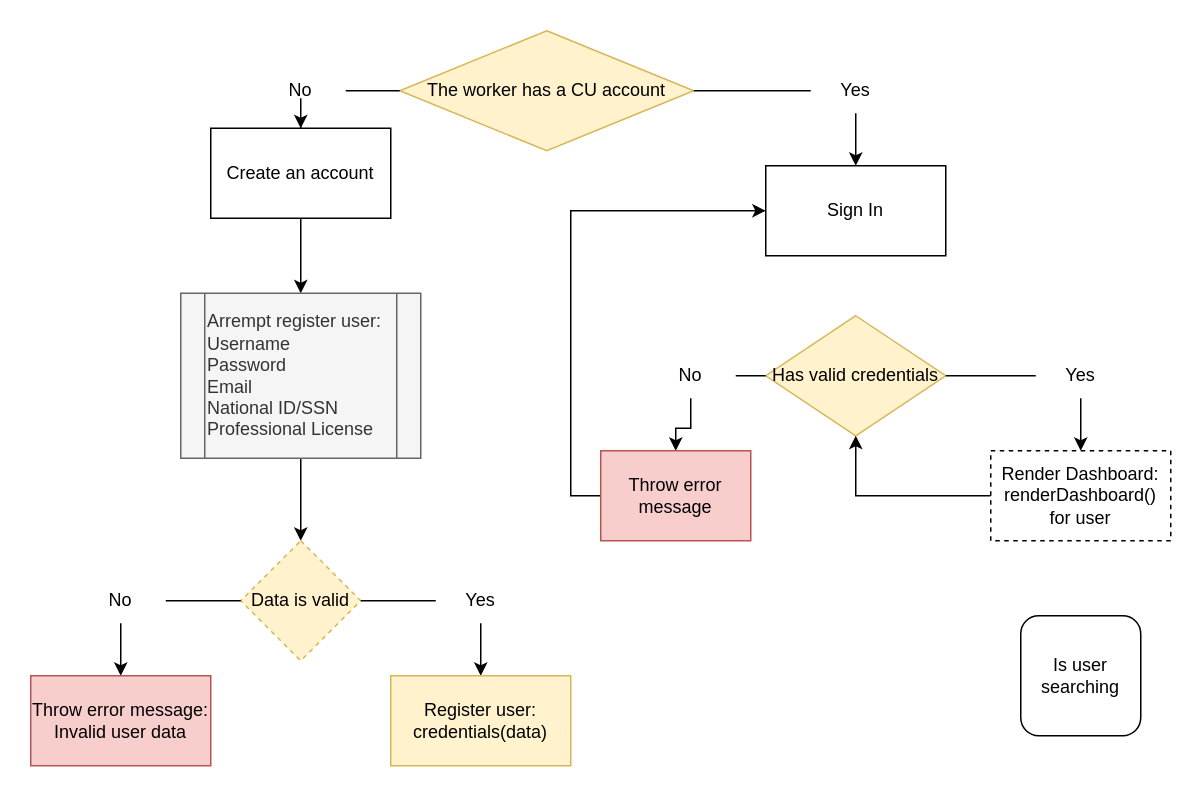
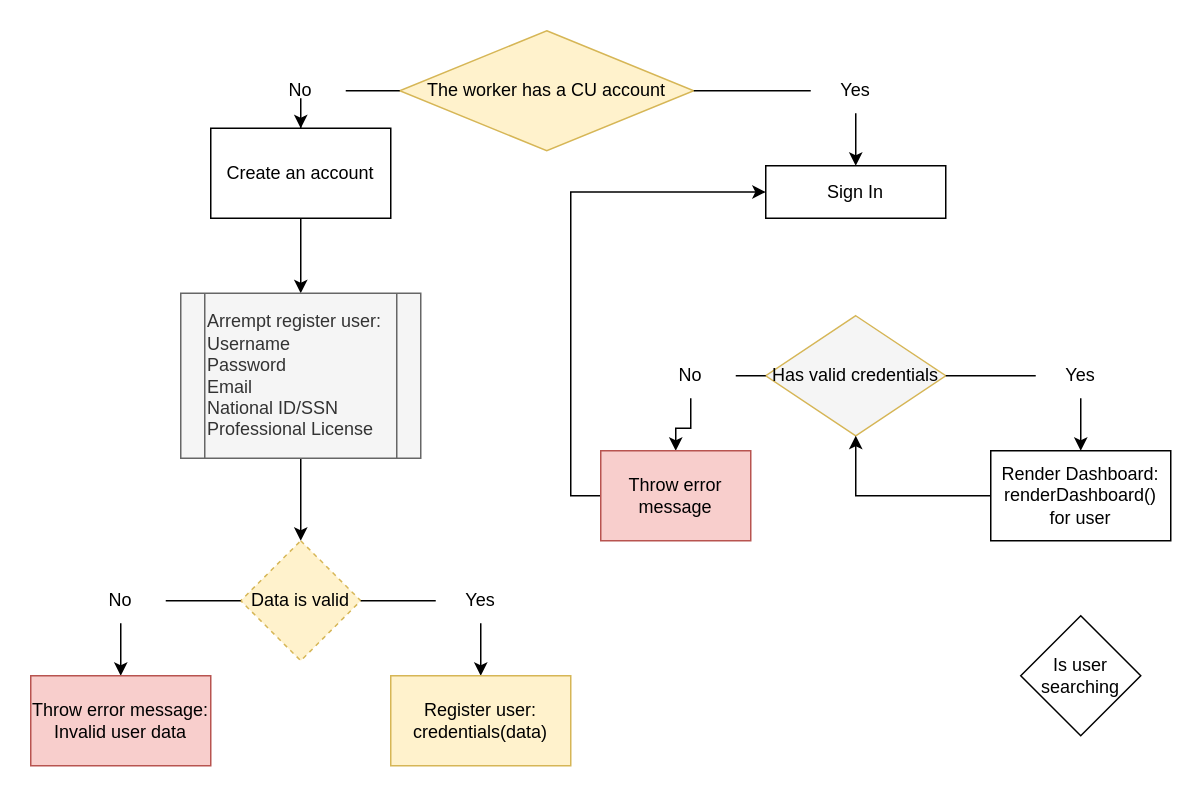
node "Sign In": size 180x90 -> 180x53
node "Has valid credentials": fillcolor #fff2cc -> #f5f5f5
node "Render Dashboard: renderDashboard() for user": style dashed -> solid
node "Is user searching": shape rounded rectangle -> diamond
